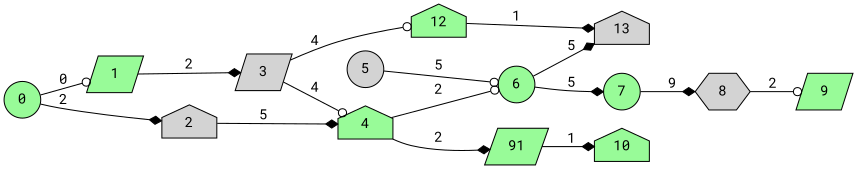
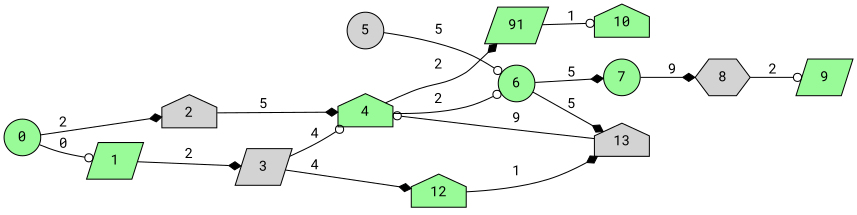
edge "3" -> "12": arrowhead odot -> diamond
edge "13" -> "4": added, label "9"
edge "91" -> "10": arrowhead diamond -> odot
